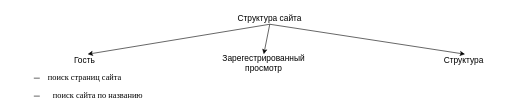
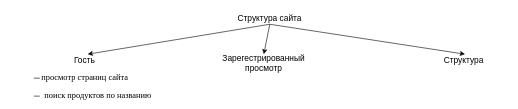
node "поиск страниц сайта": label "поиск страниц сайта" -> "просмотр страниц сайта"
node "поиск сайта по названию": label "поиск сайта по названию" -> "поиск продуктов по названию"
